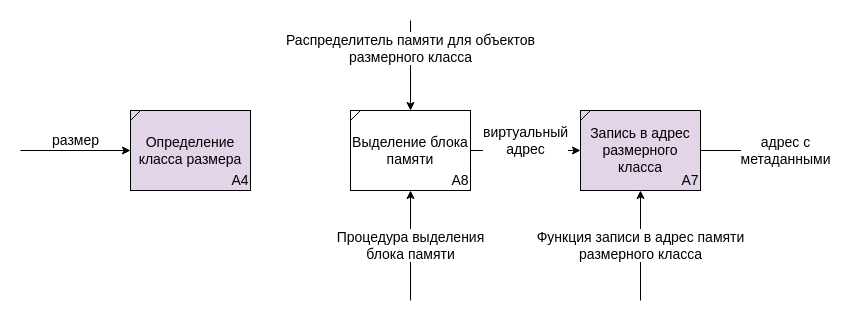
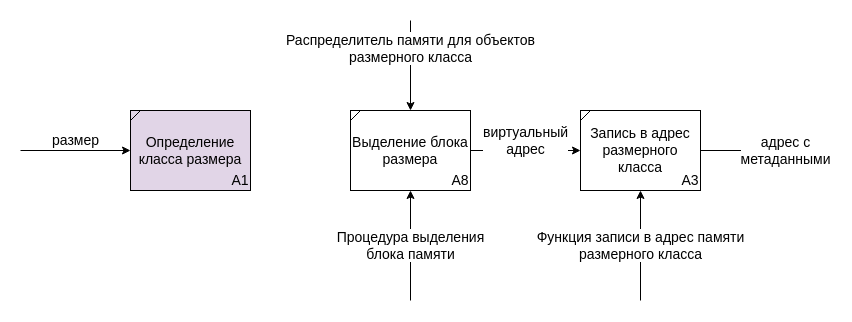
node "Выделение блока памяти": label "Выделение блока памяти" -> "Выделение блока размера"
node "Запись в адрес размерного класса": fillcolor #e1d5e7 -> #ffffff
node "А4": label "А4" -> "А1"
node "А7": label "А7" -> "А3"
